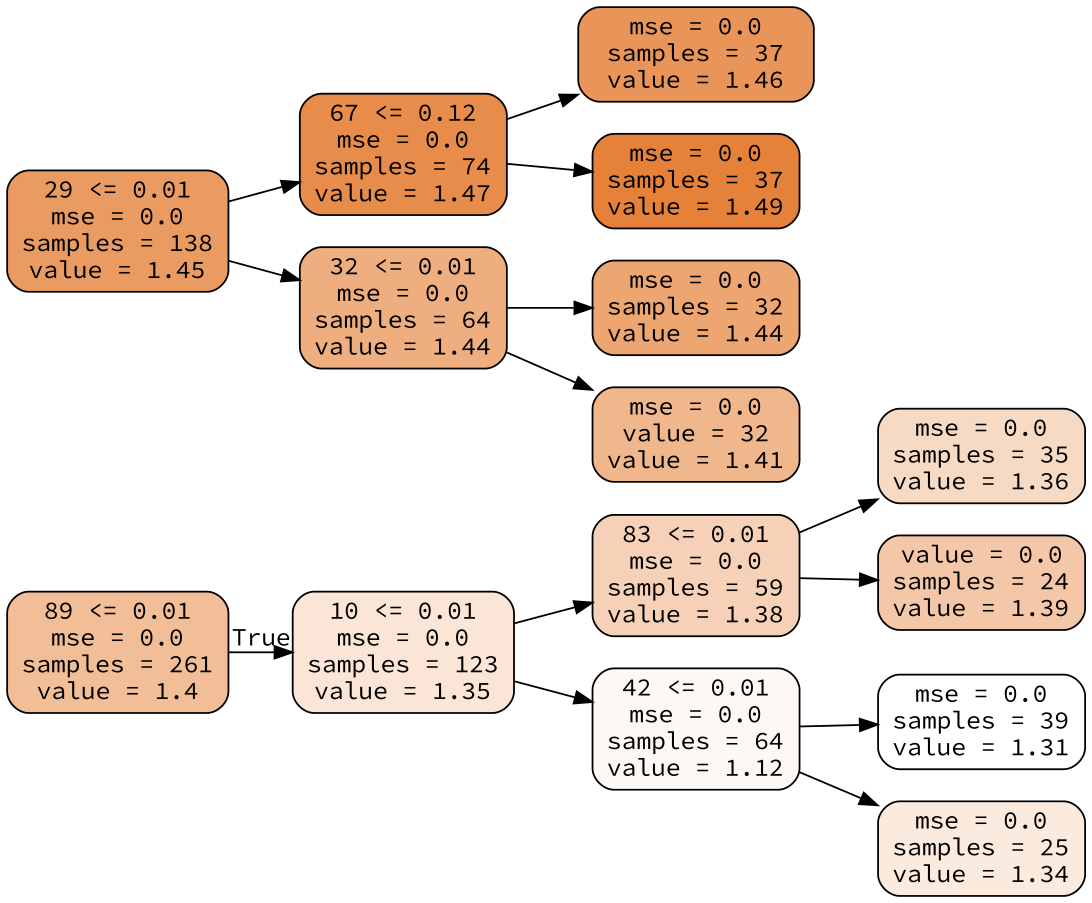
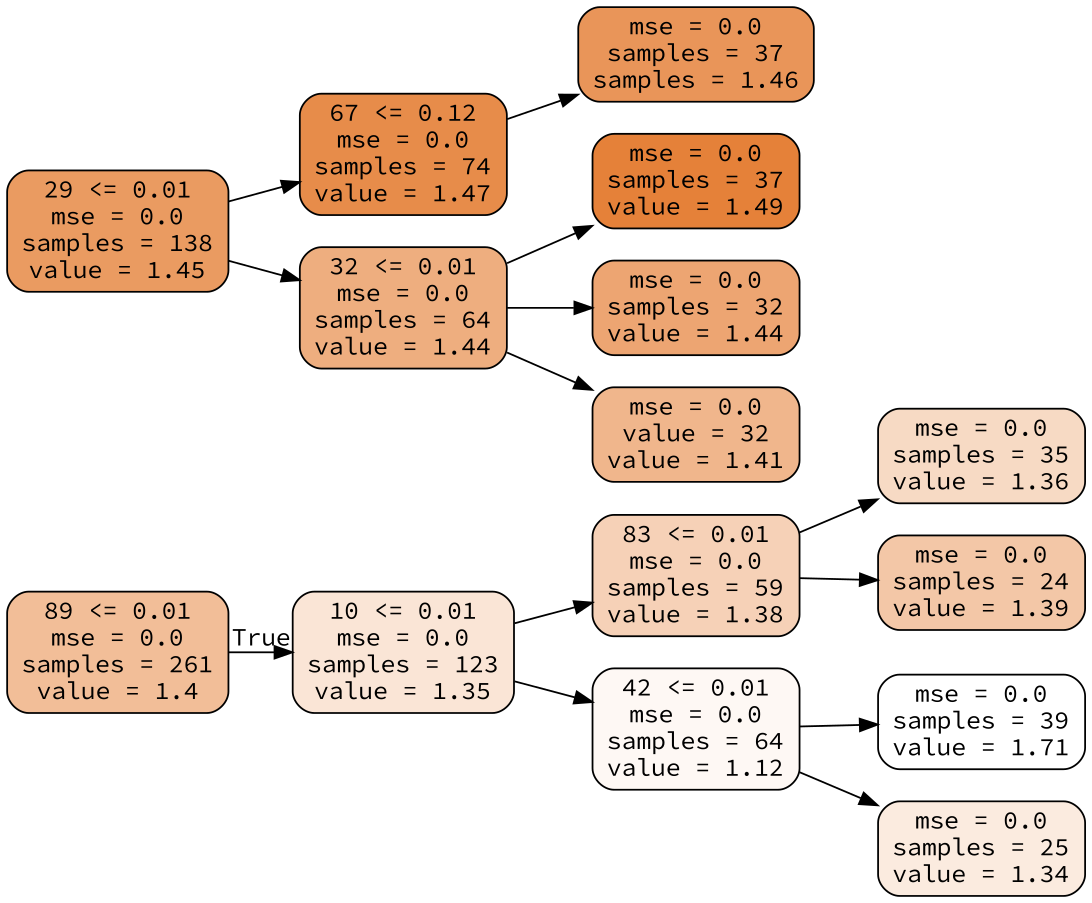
node "mse = 0.0 samples = 37 value = 1.46": label "mse = 0.0 samples = 37 value = 1.46" -> "mse = 0.0 samples = 37 samples = 1.46"
edge "67 <= 0.12 mse = 0.0 samples = 74 value = 1.47" -> "mse = 0.0 samples = 37 value = 1.49": now "32 <= 0.01 mse = 0.0 samples = 64 value = 1.44" -> "mse = 0.0 samples = 37 value = 1.49"
node "value = 0.0 samples = 24 value = 1.39": label "value = 0.0 samples = 24 value = 1.39" -> "mse = 0.0 samples = 24 value = 1.39"
node "mse = 0.0 samples = 39 value = 1.31": label "mse = 0.0 samples = 39 value = 1.31" -> "mse = 0.0 samples = 39 value = 1.71"
